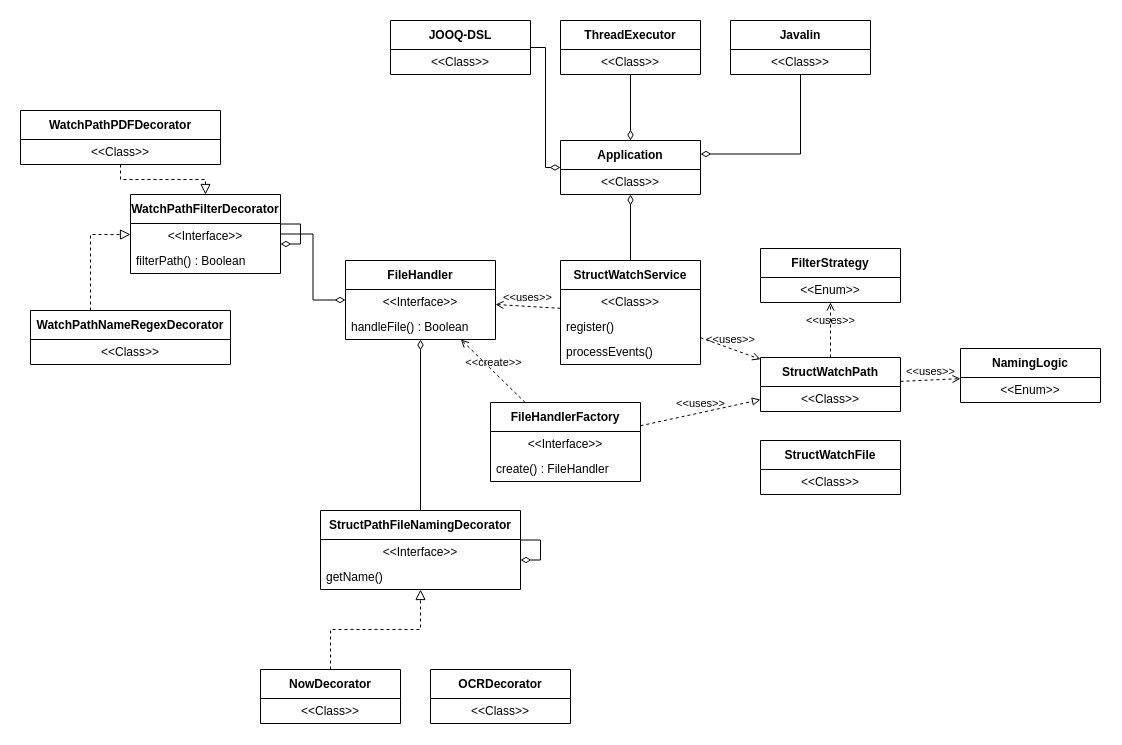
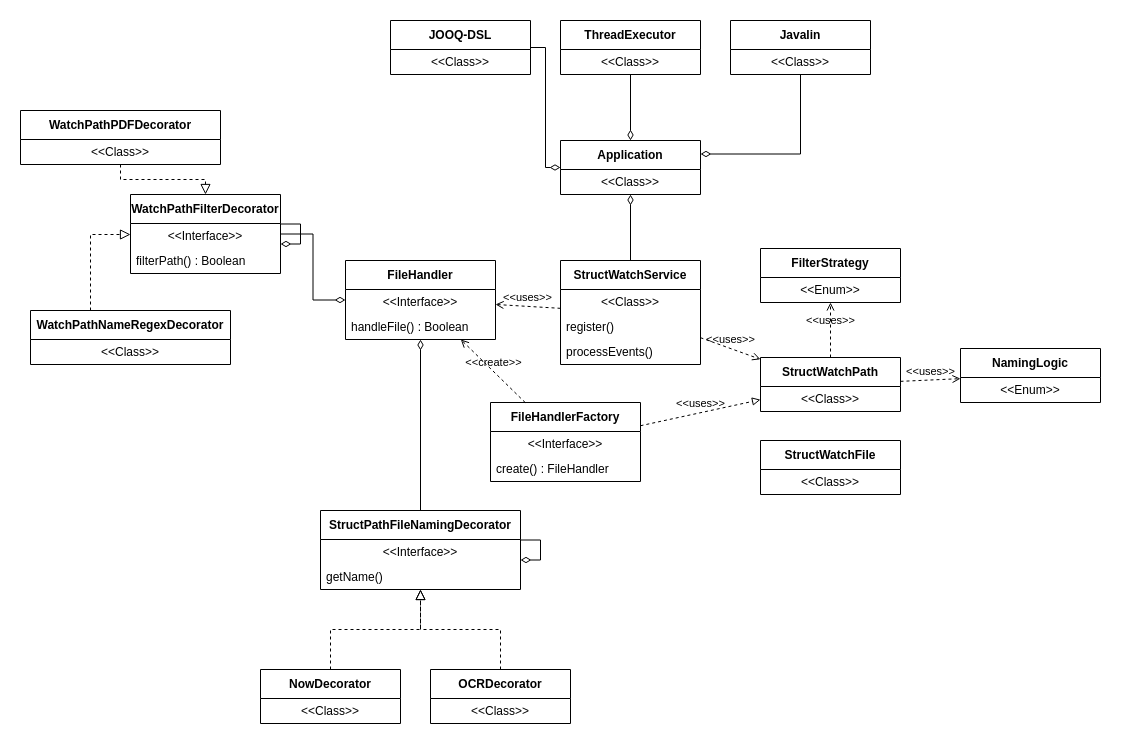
edge "OCRDecorator" -> "StructPathFileNamingDecorator": added
